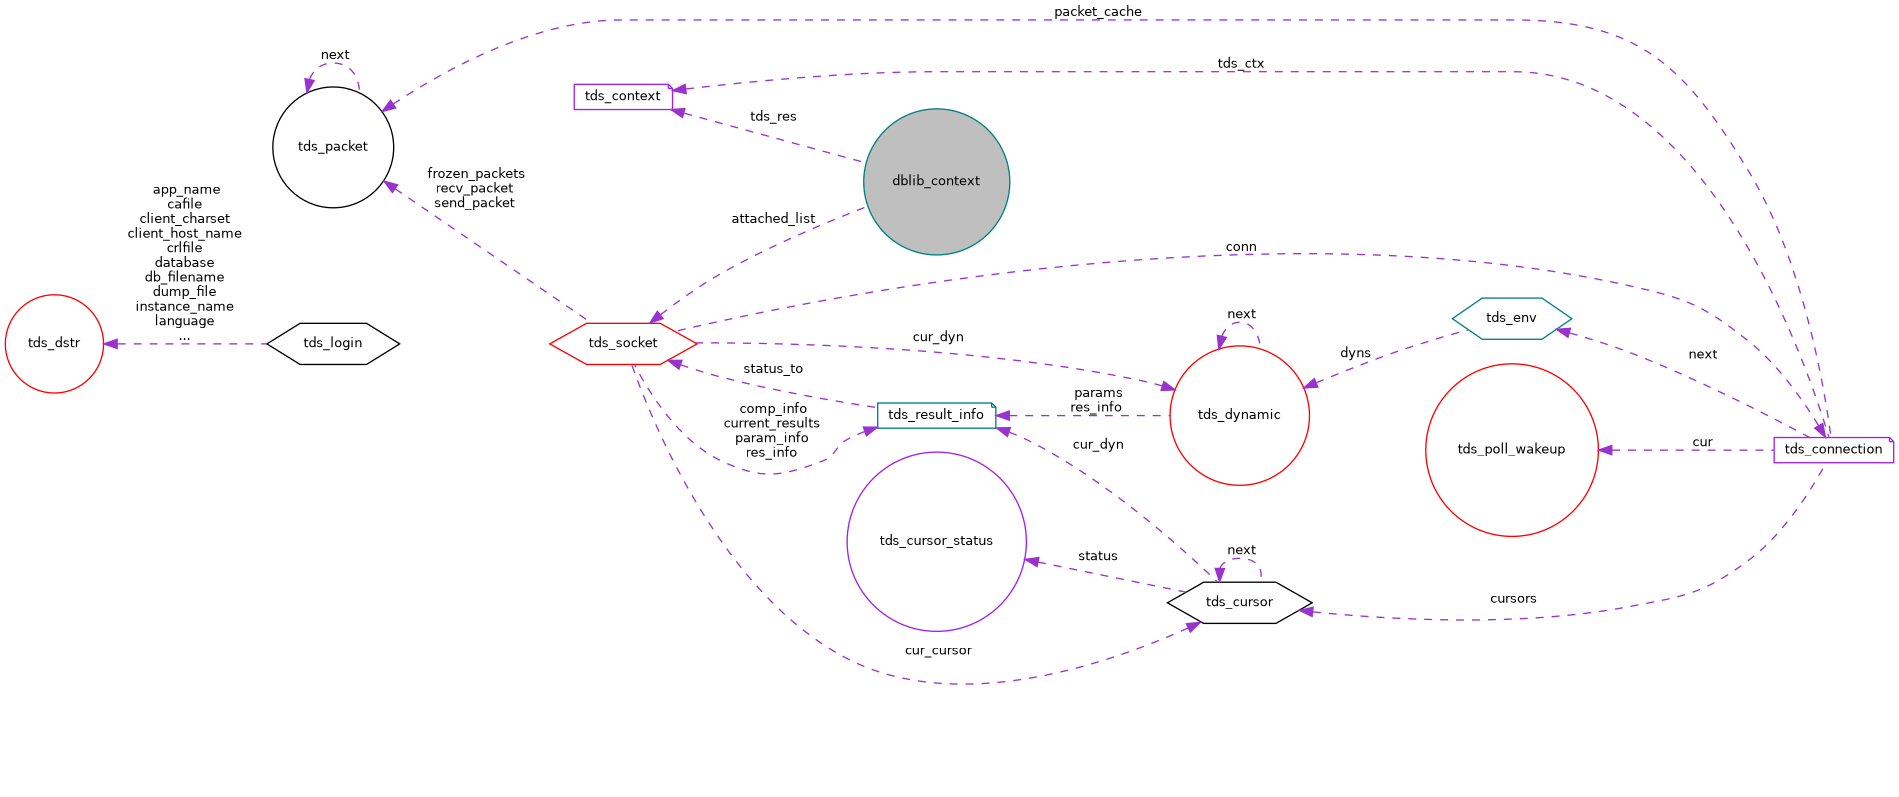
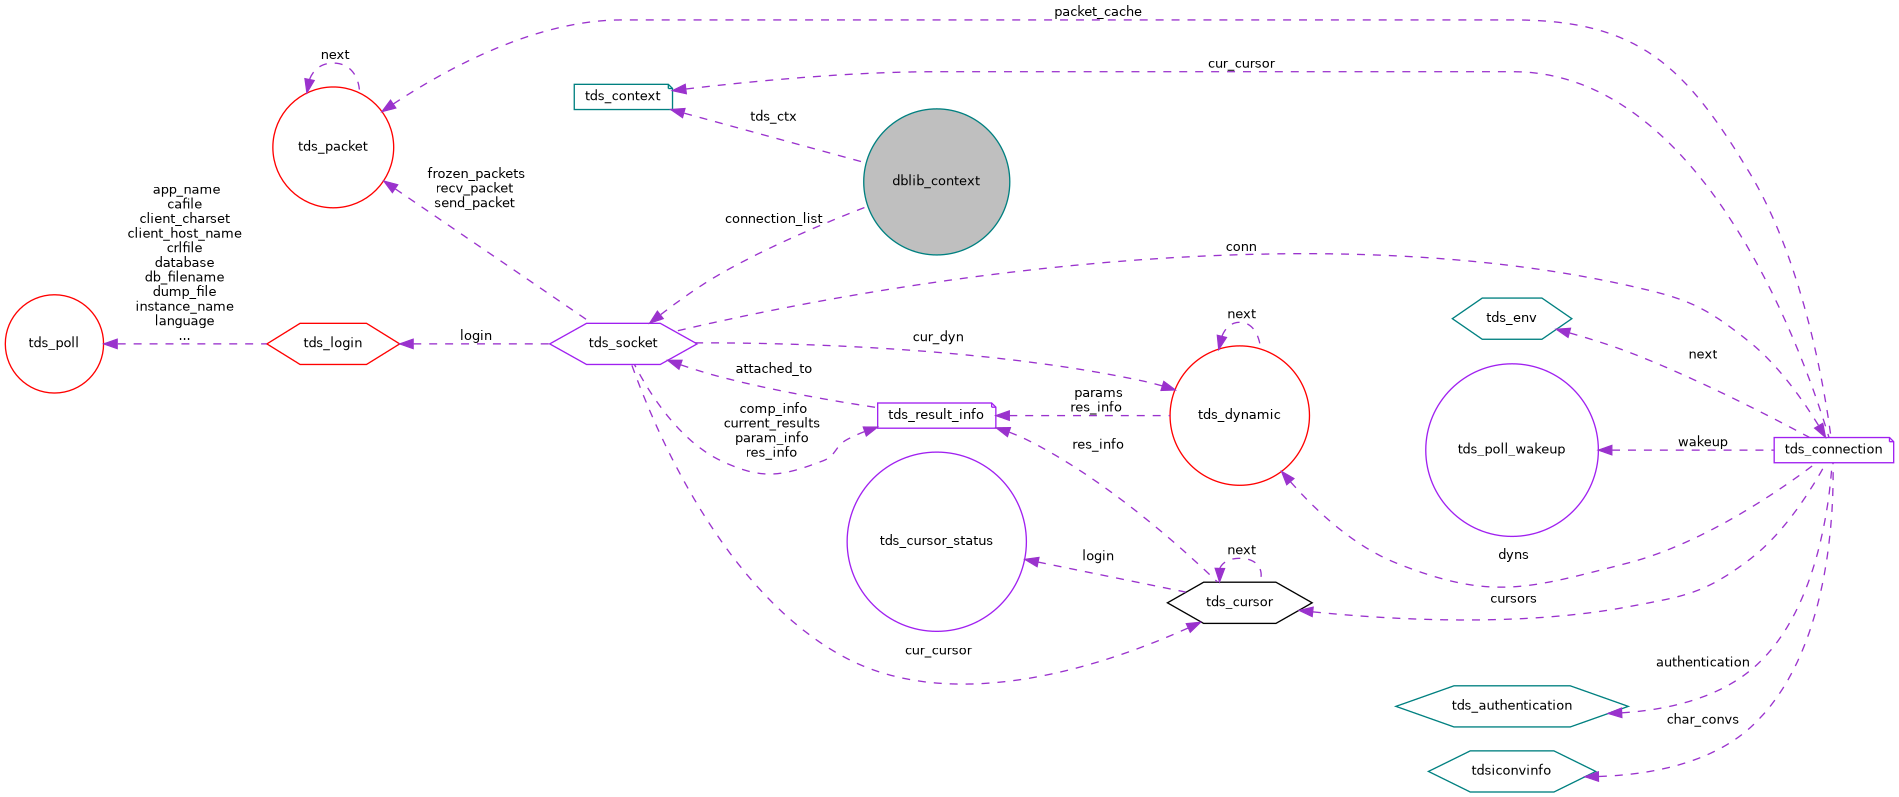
edge "tds_connection" -> "tds_context": label " tds_ctx" -> " cur_cursor"
node "tds_context": color purple -> teal
edge "dblib_context" -> "tds_context": label " tds_res" -> " tds_ctx"
node "tds_packet": color black -> red
edge "dblib_context" -> "tds_socket": label " attached_list" -> " connection_list"
node "tds_dstr": label "tds_dstr" -> "tds_poll"
node "tds_login": color black -> red
edge "tds_socket" -> "tds_login": added, label "login"
node "tds_socket": color red -> purple
edge "tds_env" -> "tds_dynamic": now "tds_connection" -> "tds_dynamic"
edge "tds_result_info" -> "tds_socket": label " status_to" -> " attached_to"
node "tds_result_info": color teal -> purple
edge "tds_connection" -> "tds_poll_wakeup": label " cur" -> " wakeup"
edge "tds_cursor" -> "tds_result_info": label " cur_dyn" -> " res_info"
node "tds_poll_wakeup": color red -> purple
edge "tds_cursor" -> "tds_cursor_status": label " status" -> " login"
node "tds_authentication": added
node "tdsiconvinfo": added
